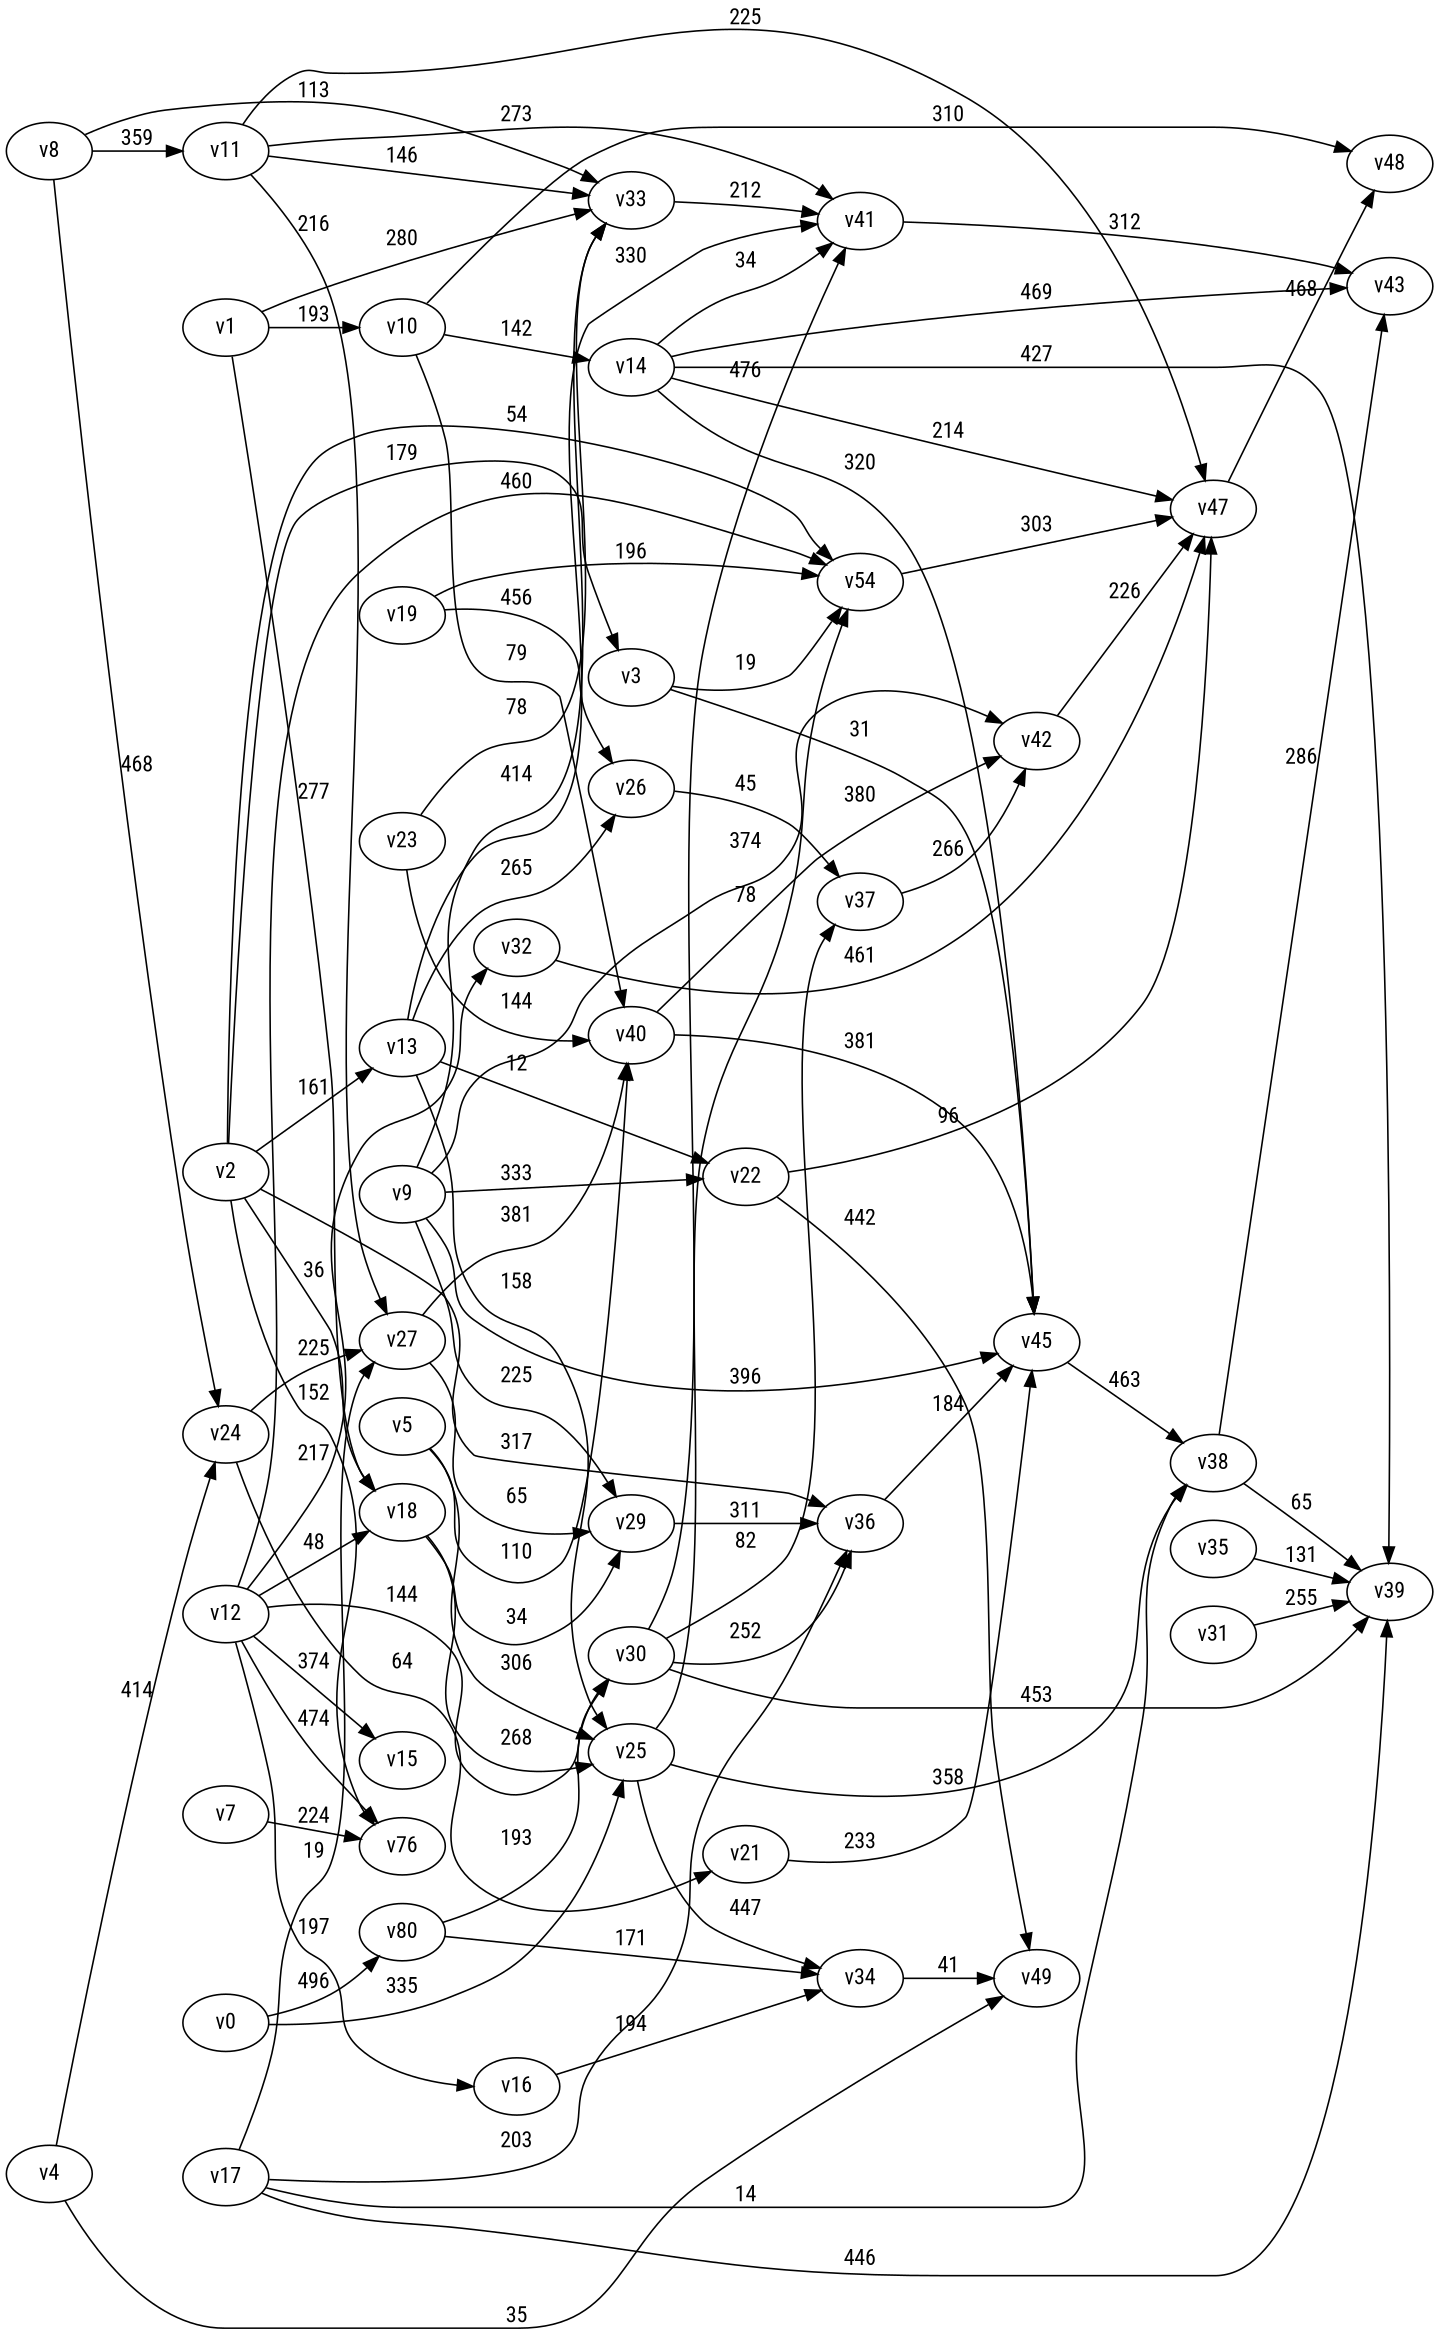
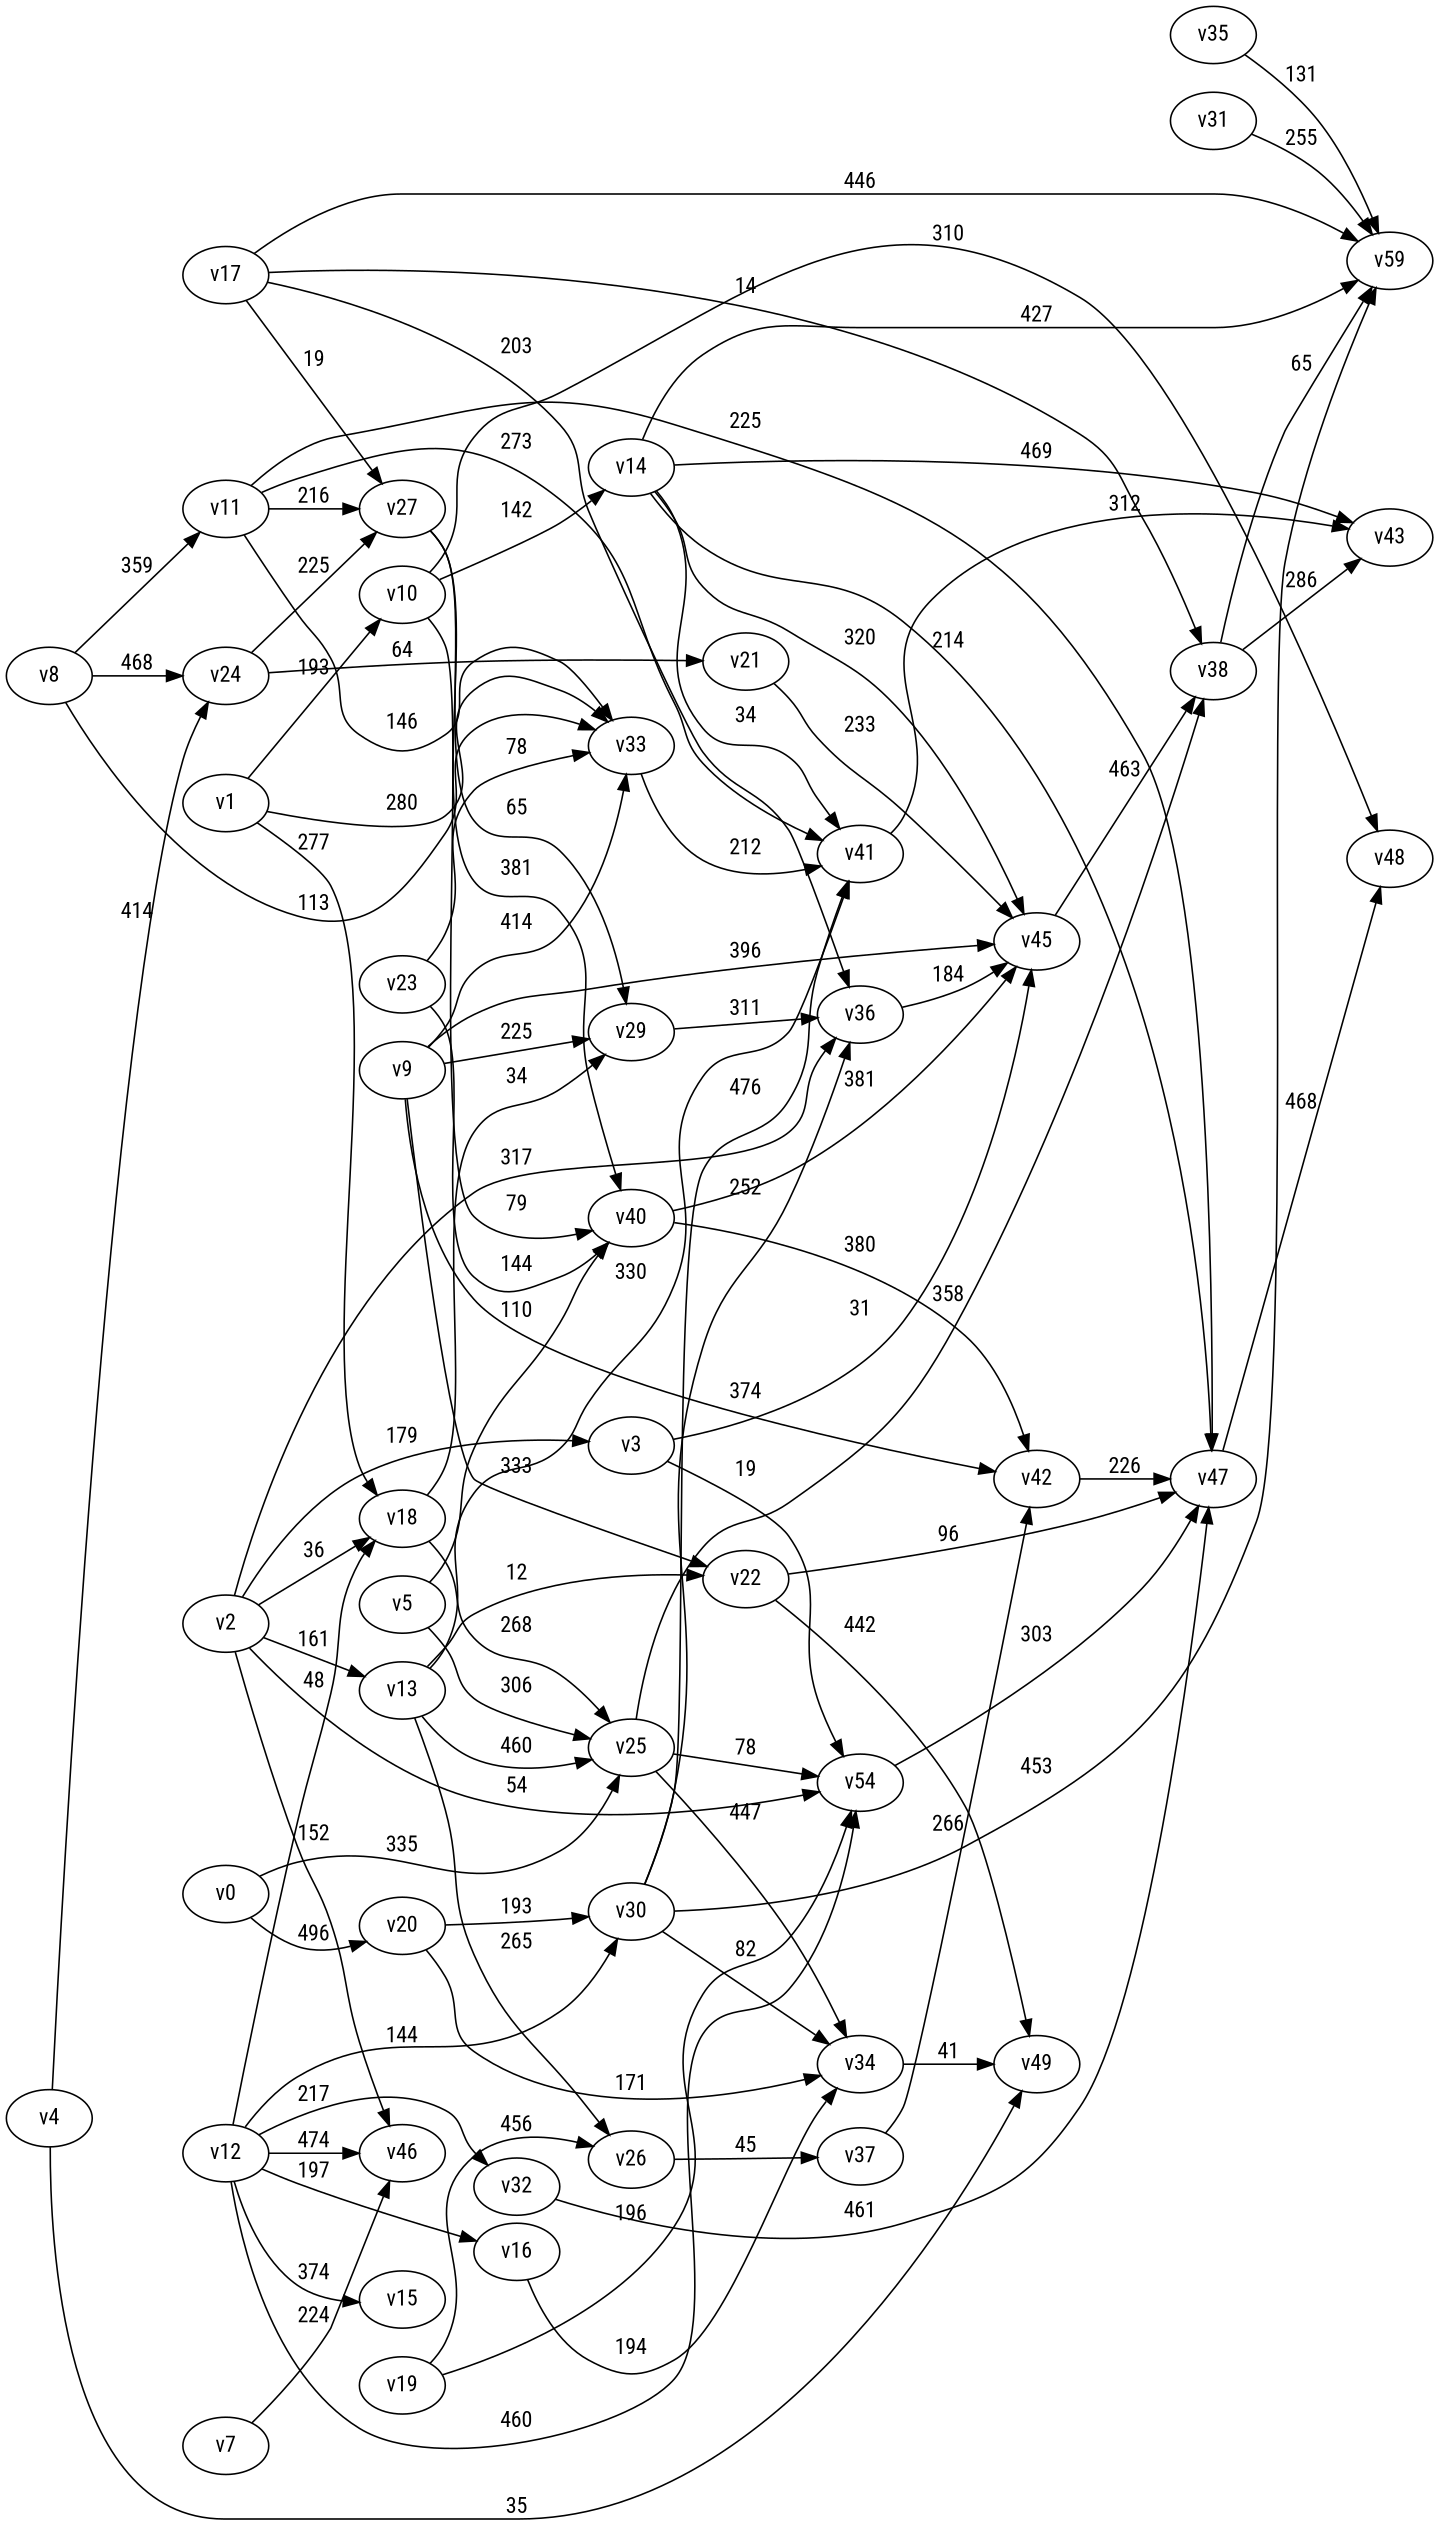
edge "v13" -> "v25": label "158" -> "460"
edge "v30" -> "v37": now "v30" -> "v34"
node "v39": label "v39" -> "v59"
node "v76": label "v76" -> "v46"
node "v80": label "v80" -> "v20"
